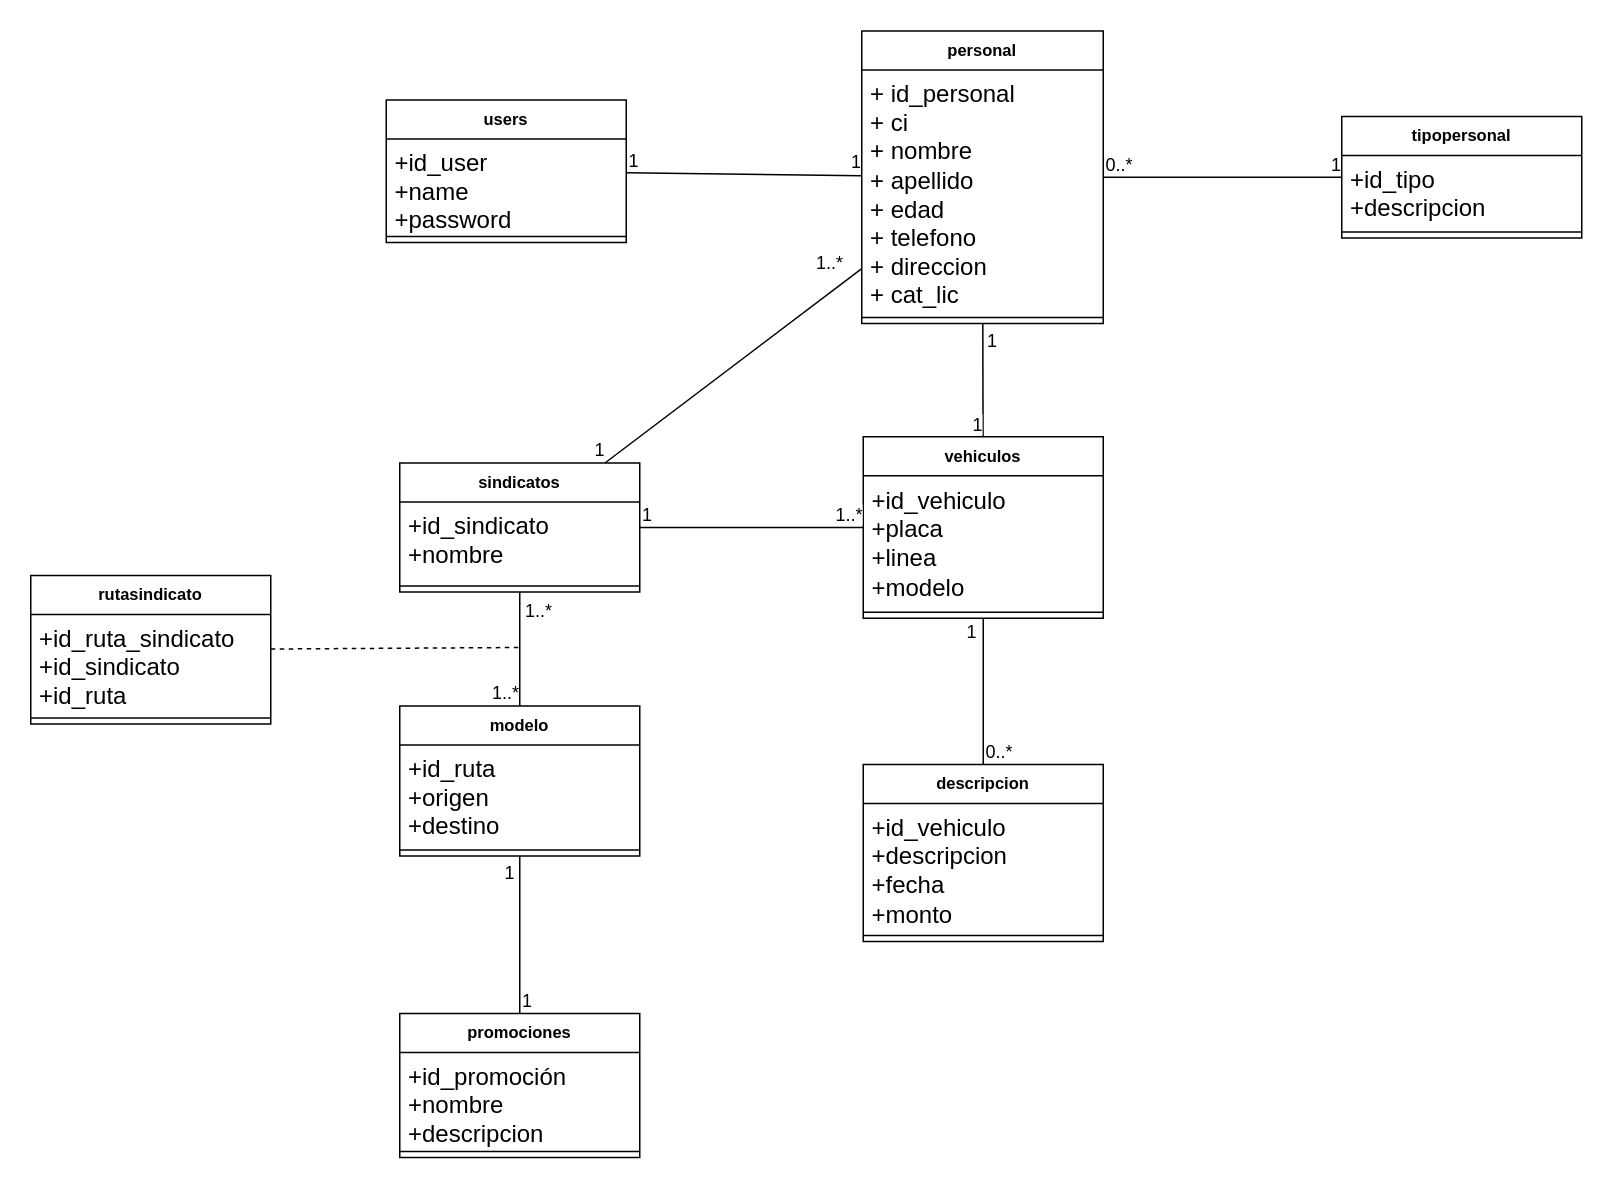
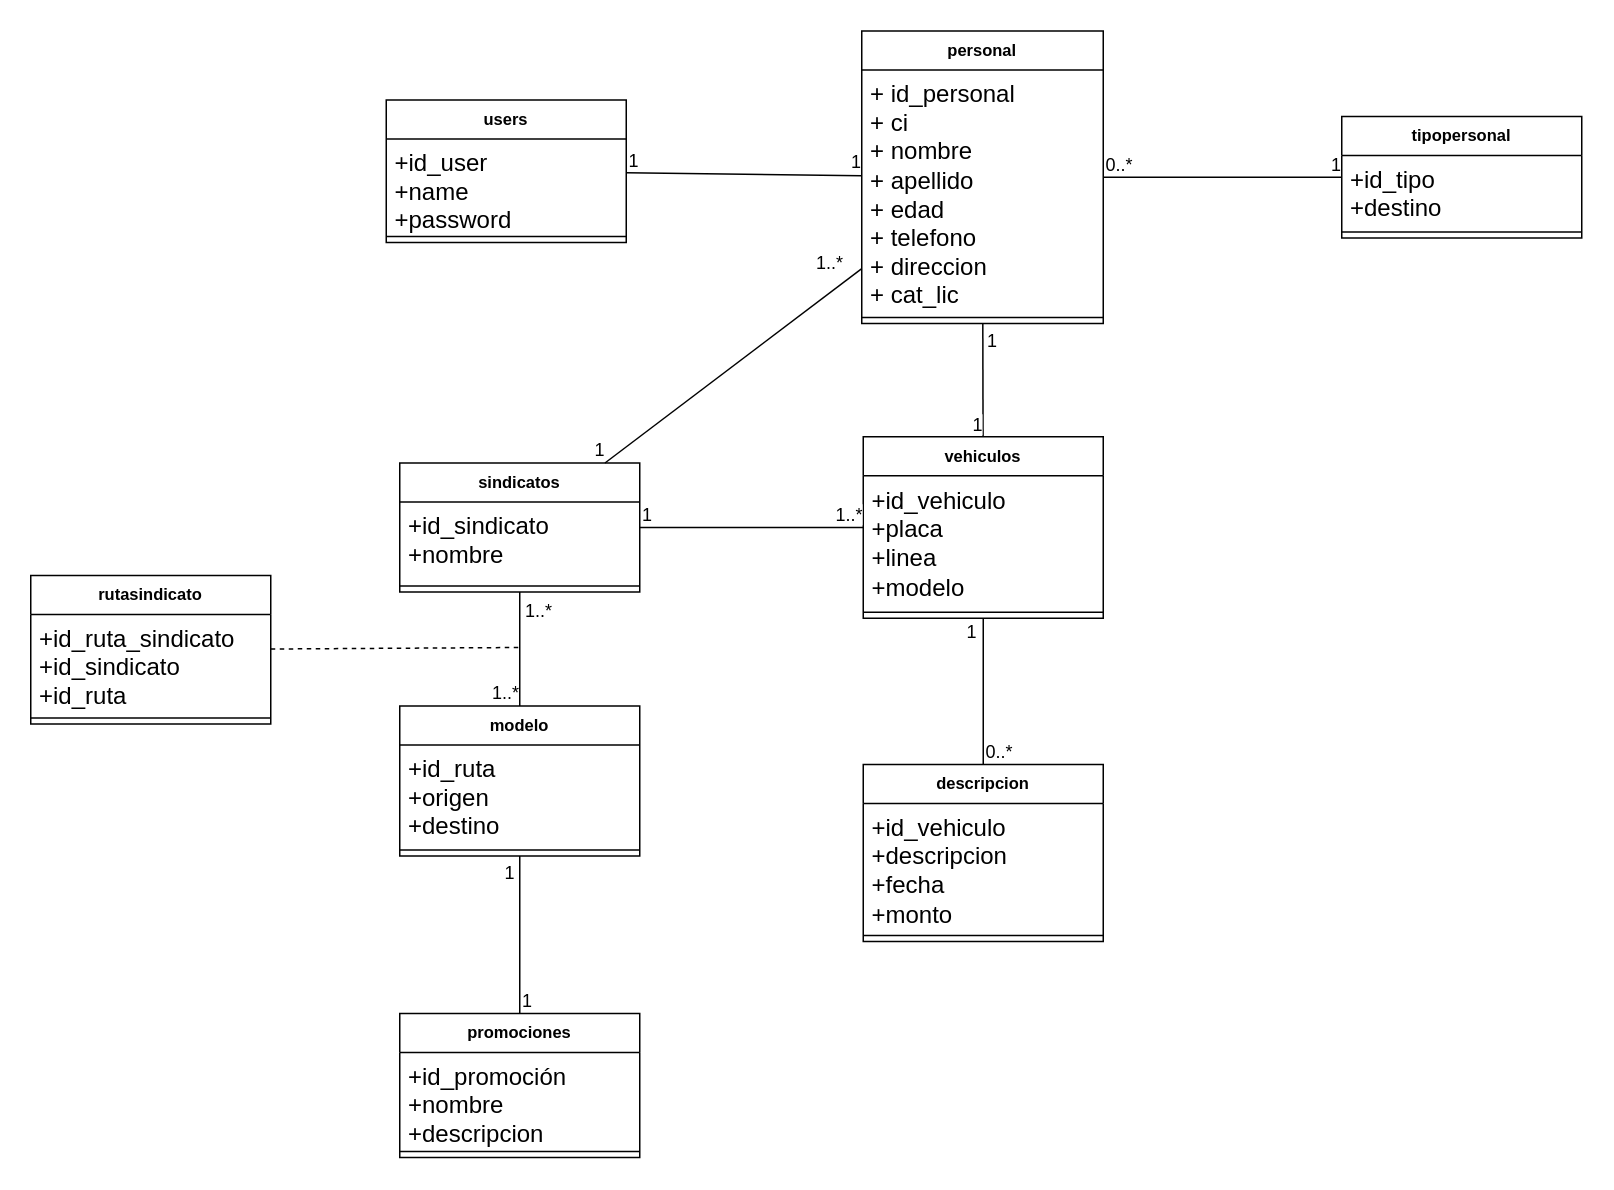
node "+id_tipo +descripcion": label "+id_tipo +descripcion" -> "+id_tipo +destino"
